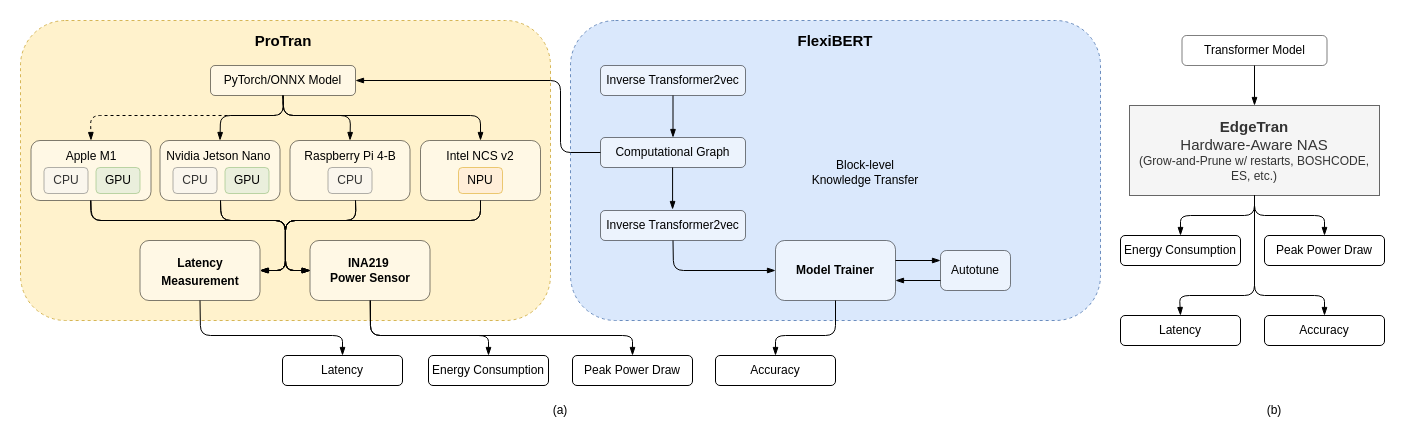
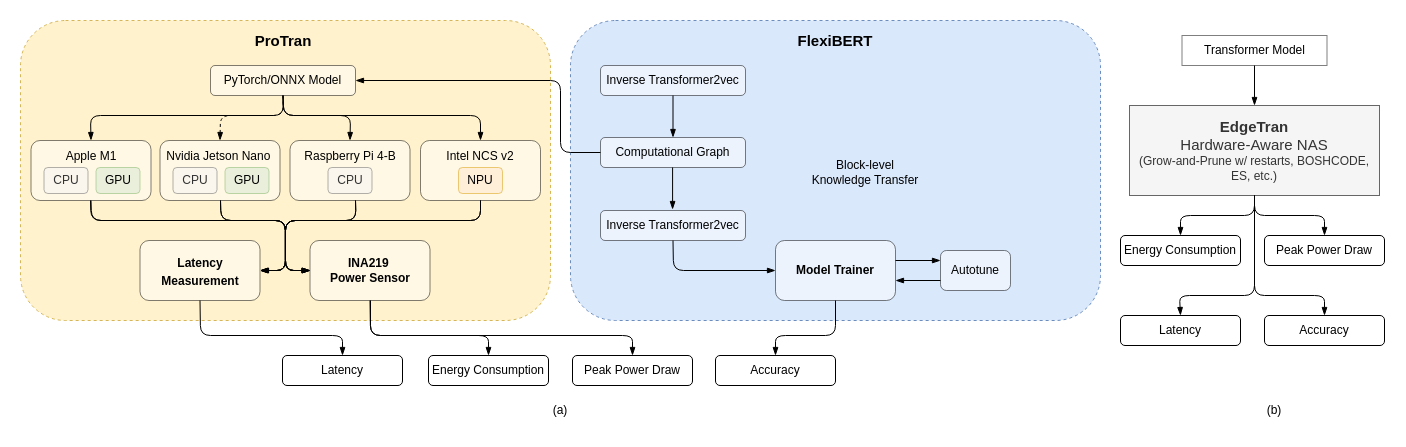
node "Transformer Model": shape rounded rectangle -> rectangle
edge "PyTorch/ONNX Model" -> "Apple M1": style dashed -> solid
edge "PyTorch/ONNX Model" -> "Nvidia Jetson Nano": style solid -> dashed
